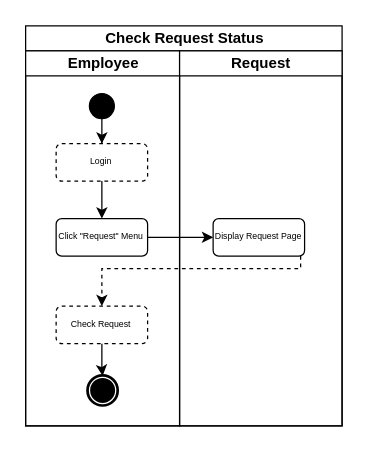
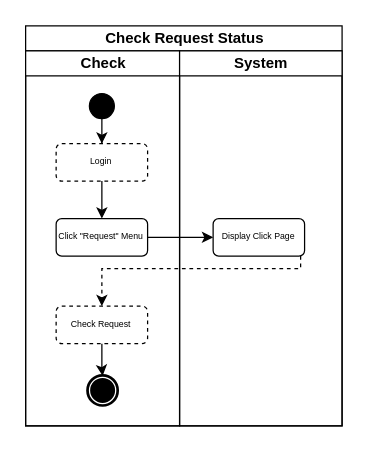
node "Employee": label "Employee" -> "Check"
node "Request": label "Request" -> "System"
node "Display Request Page": label "Display Request Page" -> "Display Click Page"
